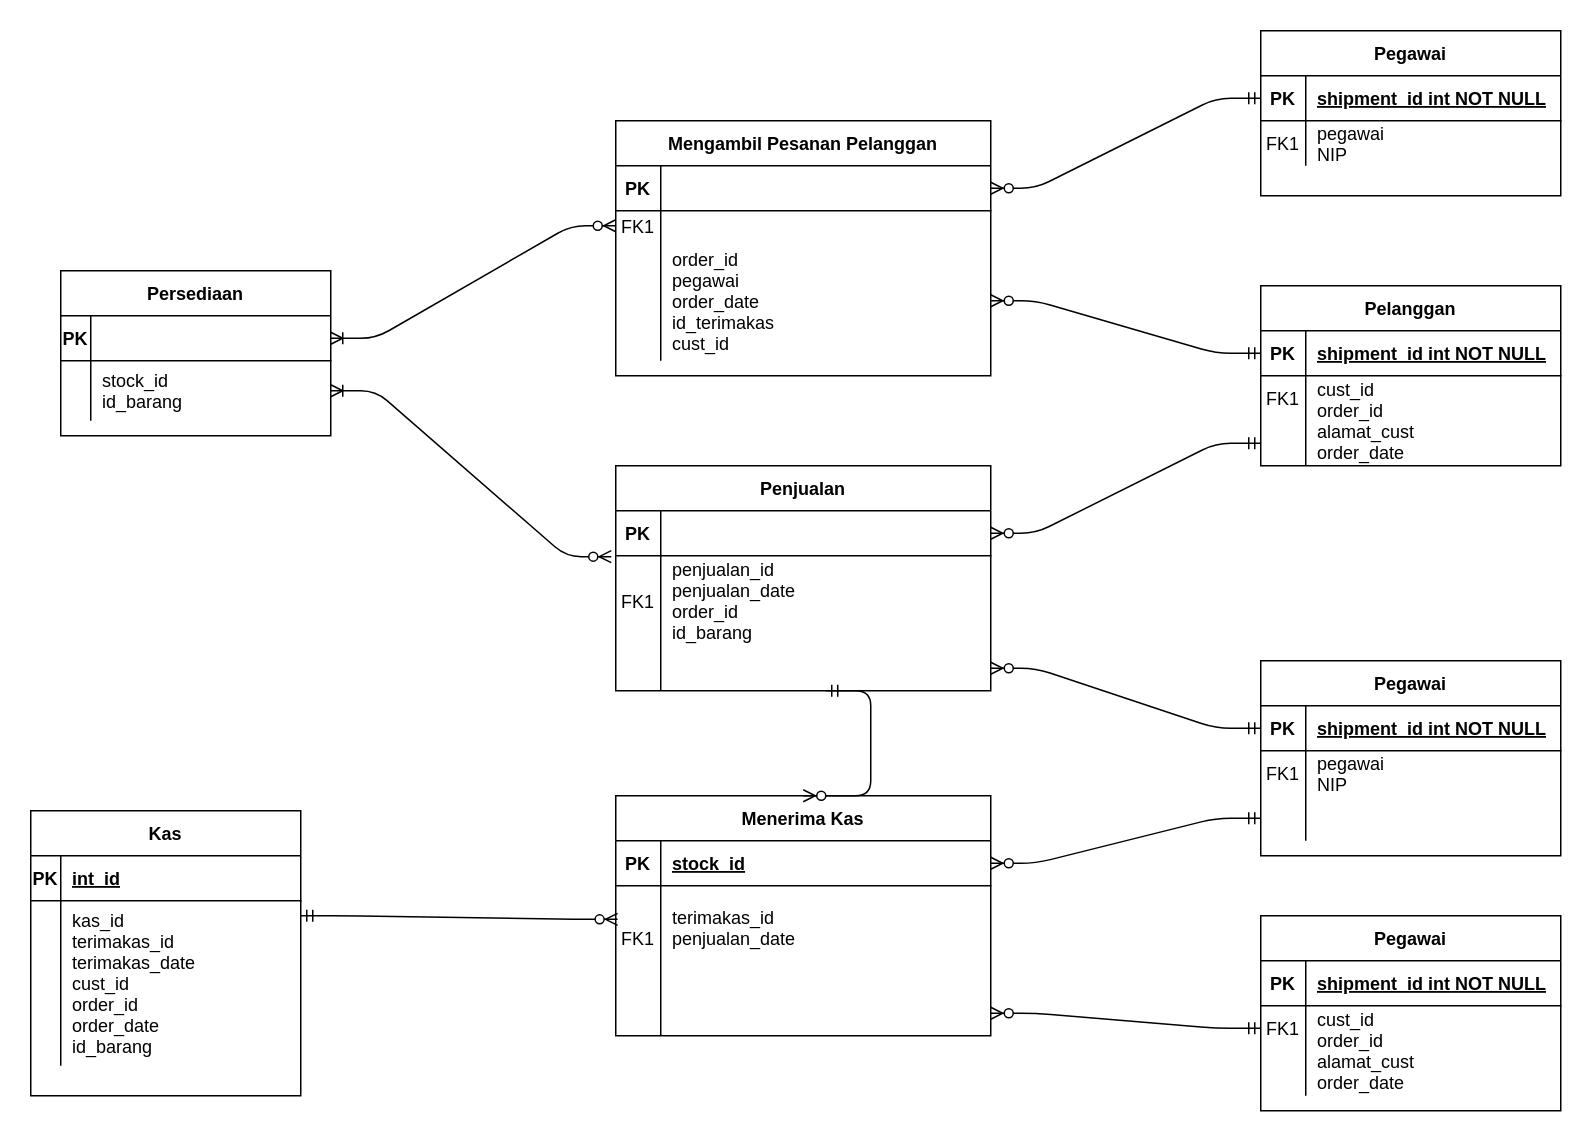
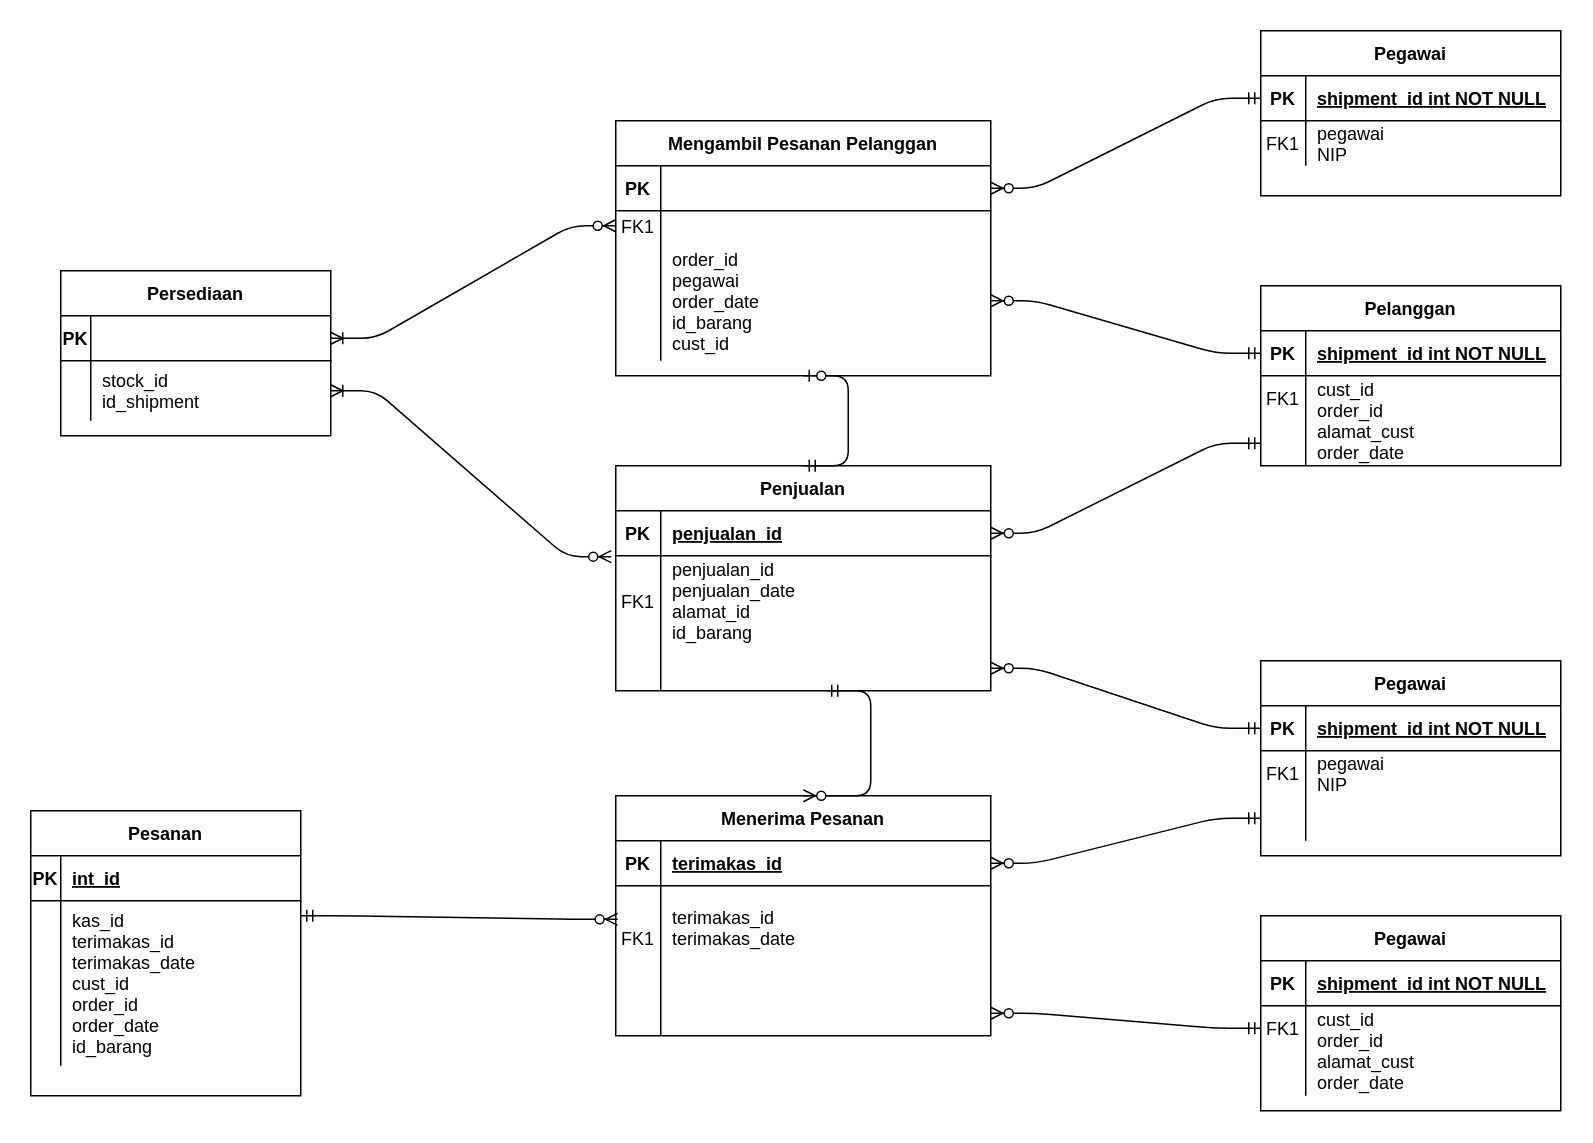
node "order_id pegawai order_date id_terimakas cust_id": label "order_id pegawai order_date id_terimakas cust_id" -> "order_id pegawai order_date id_barang cust_id"
node "stock_id id_barang": label "stock_id id_barang" -> "stock_id id_shipment"
edge "Mengambil Pesanan Pelanggan" -- "Penjualan": added
node "penjualan_id": added
node "penjualan_id penjualan_date order_id id_barang": label "penjualan_id penjualan_date order_id id_barang" -> "penjualan_id penjualan_date alamat_id id_barang"
node "Menerima Kas": label "Menerima Kas" -> "Menerima Pesanan"
node "Kas": label "Kas" -> "Pesanan"
node "stock_id": label "stock_id" -> "terimakas_id"
node "terimakas_id penjualan_date": label "terimakas_id penjualan_date" -> "terimakas_id terimakas_date"
